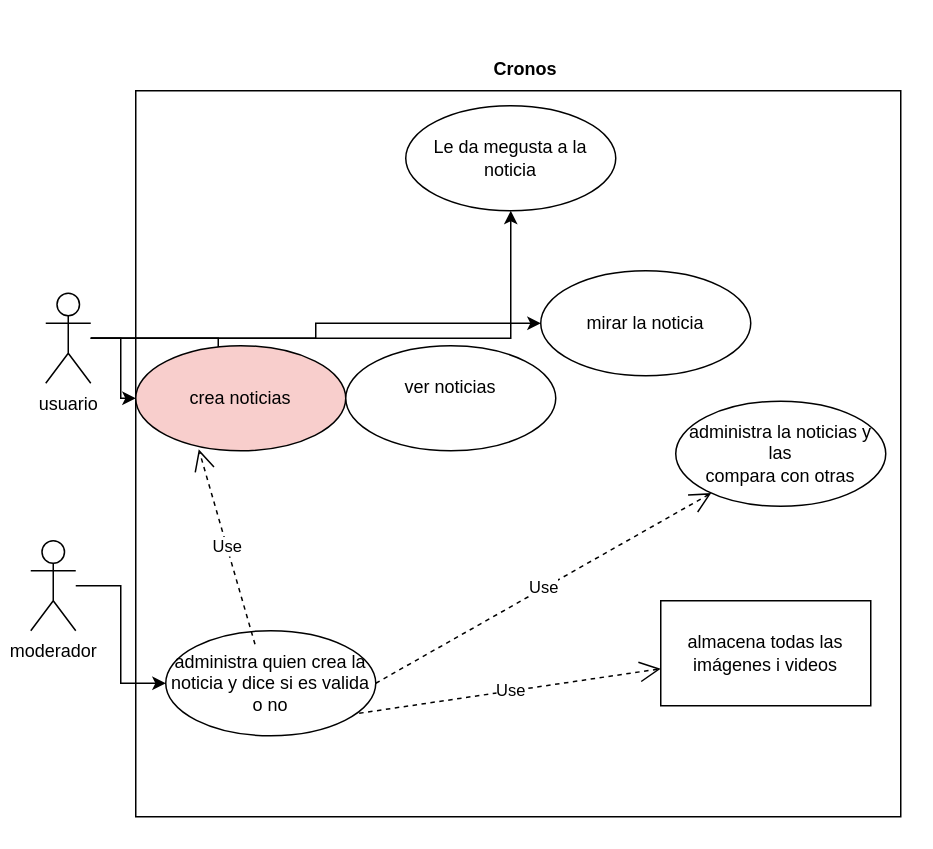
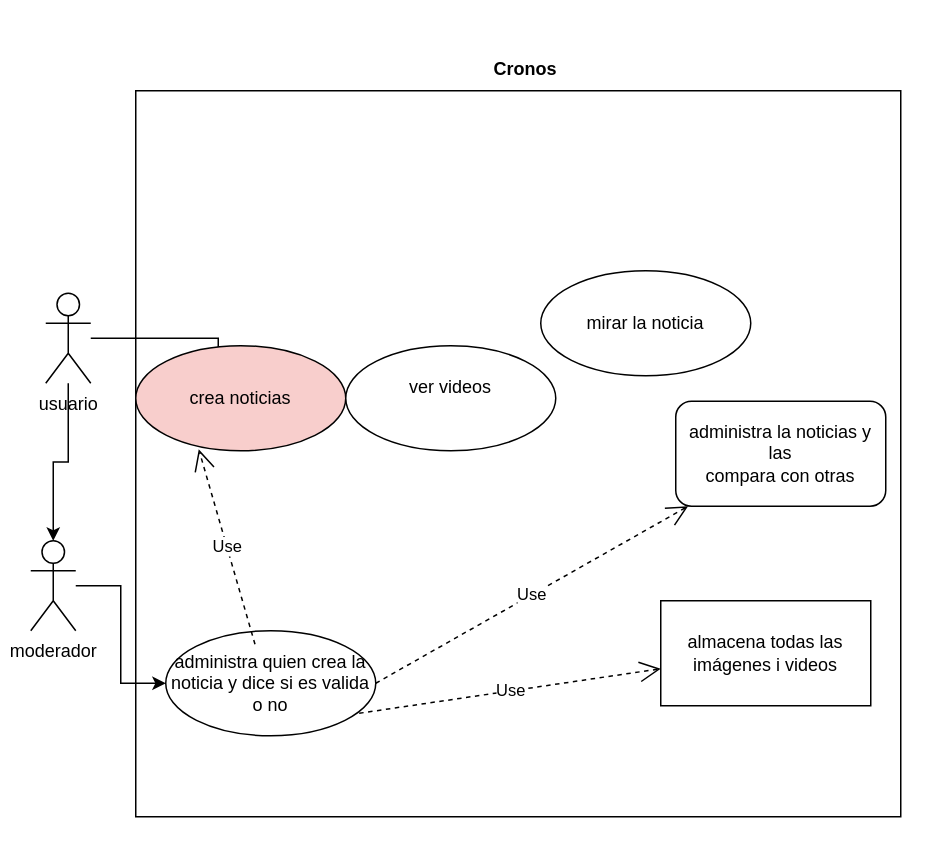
node "Le da megusta a la noticia": removed
edge "usuario" -> "mirar la noticia": removed
edge "usuario" -> "Le da megusta a la noticia": removed
edge "usuario" -> "crea noticias": now "usuario" -> "moderador"
node "ver noticias": label "ver noticias" -> "ver videos"
node "administra la noticias y las compara con otras": shape ellipse -> rounded rectangle
